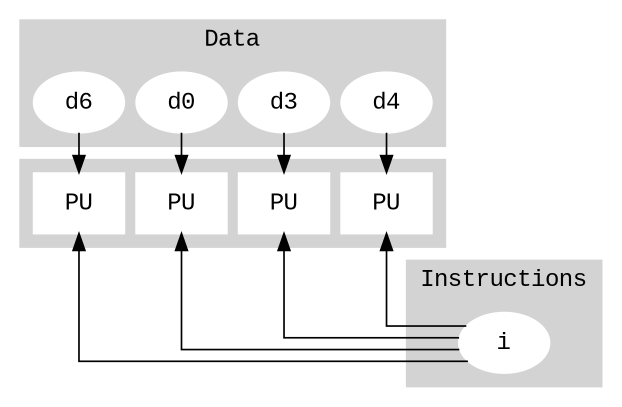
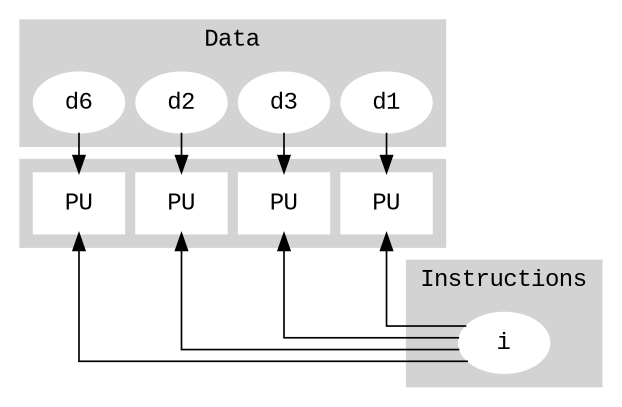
node "d0": label "d0" -> "d2"
node "d4": label "d4" -> "d1"
